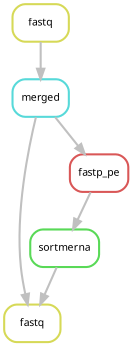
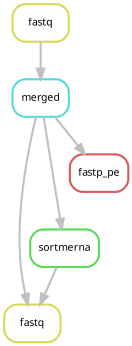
edge "fastp_pe" -> "sortmerna": now "merged" -> "sortmerna"
